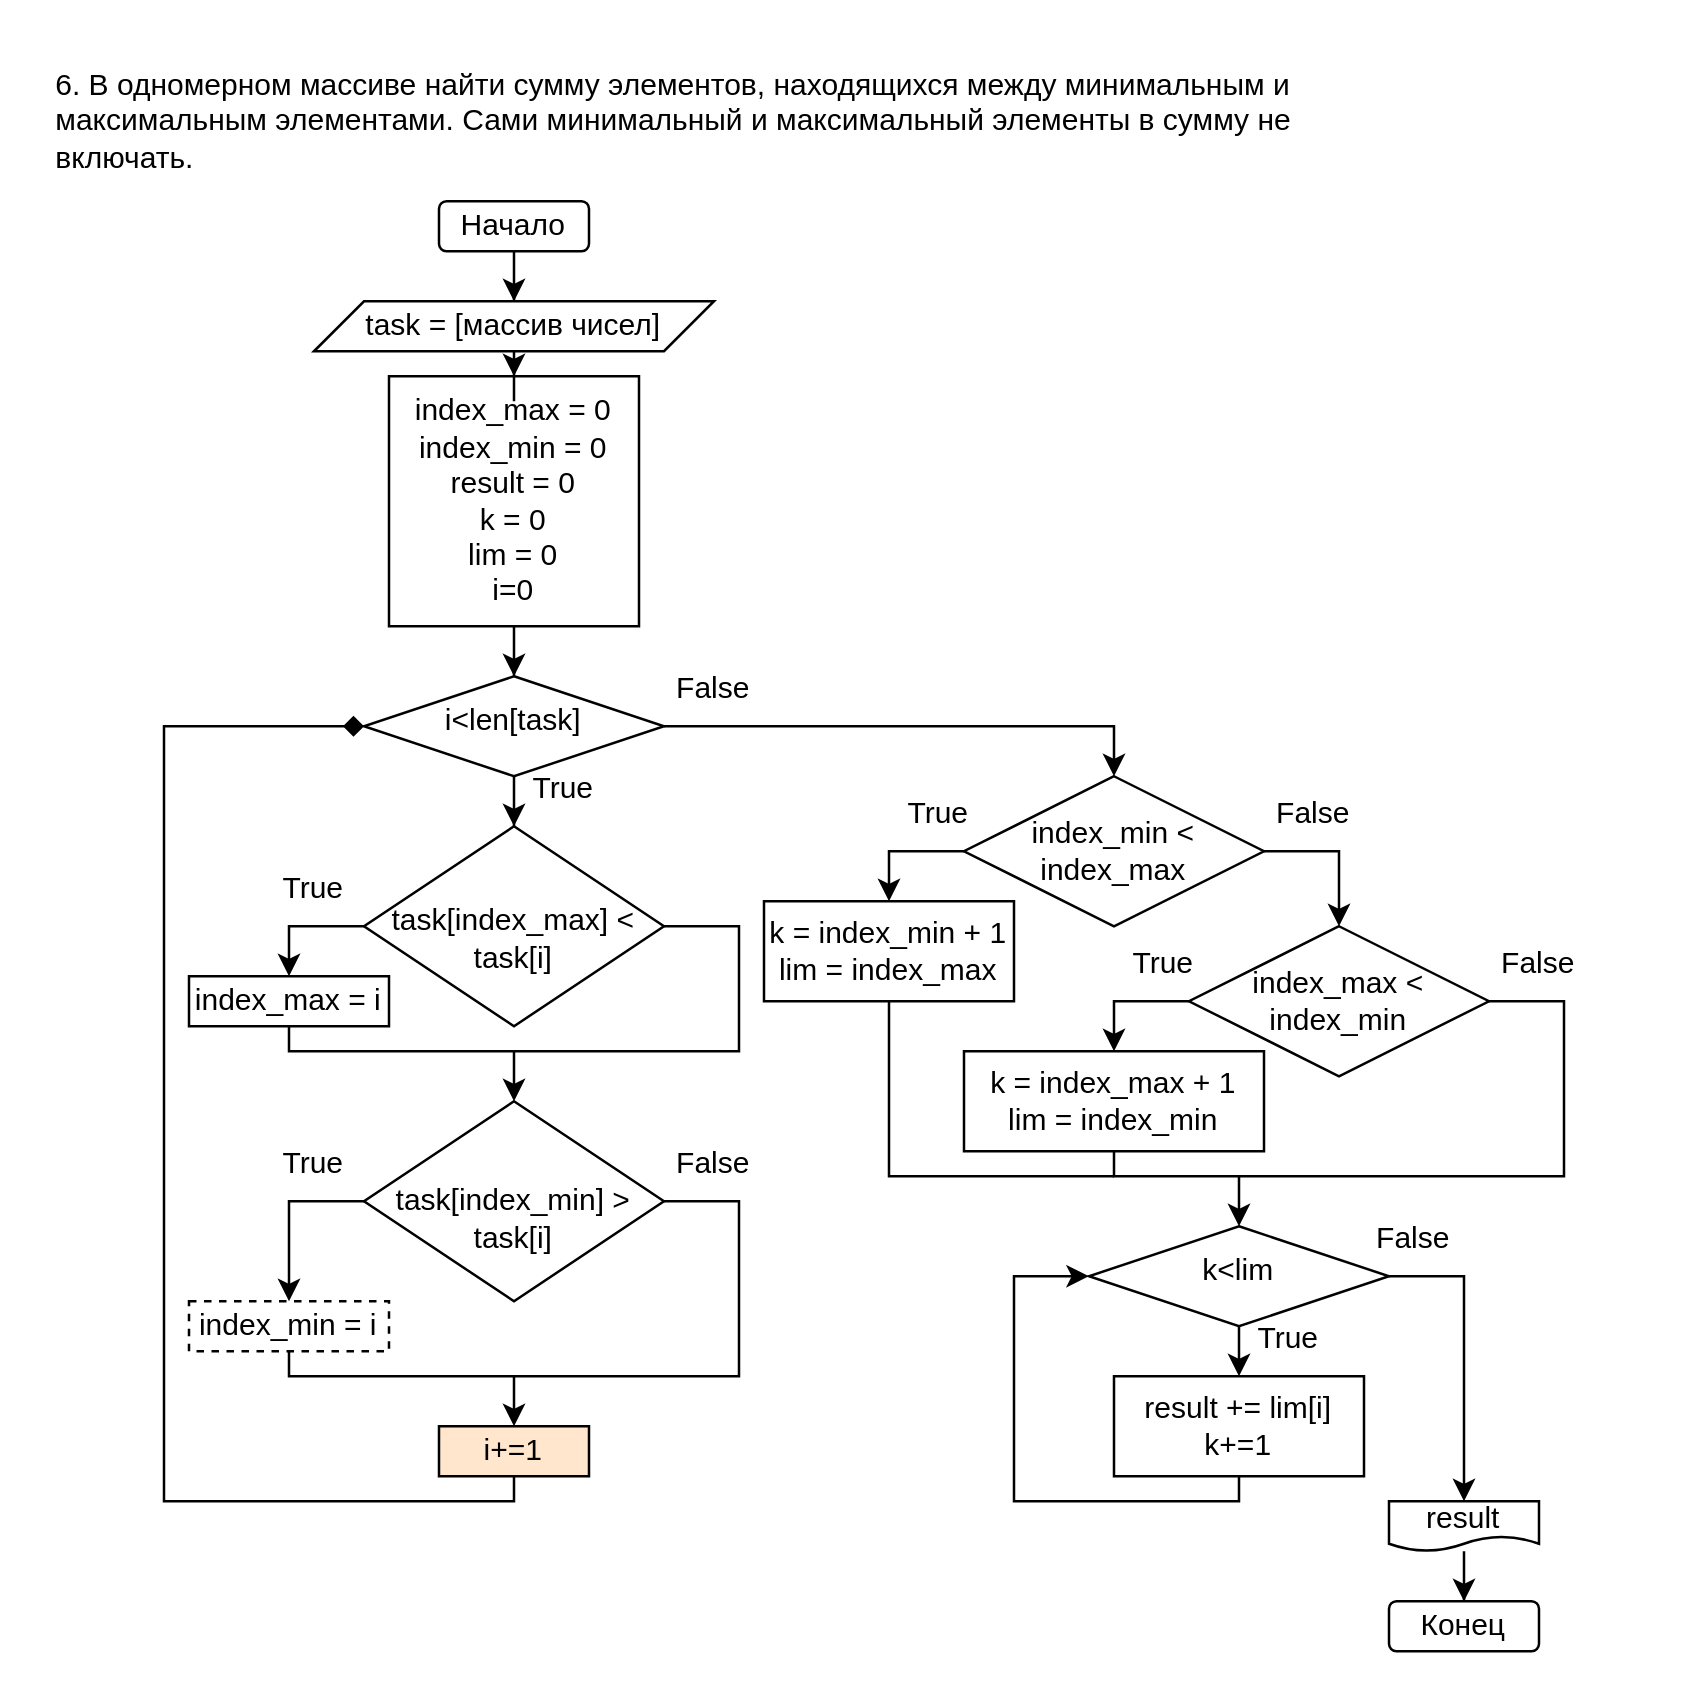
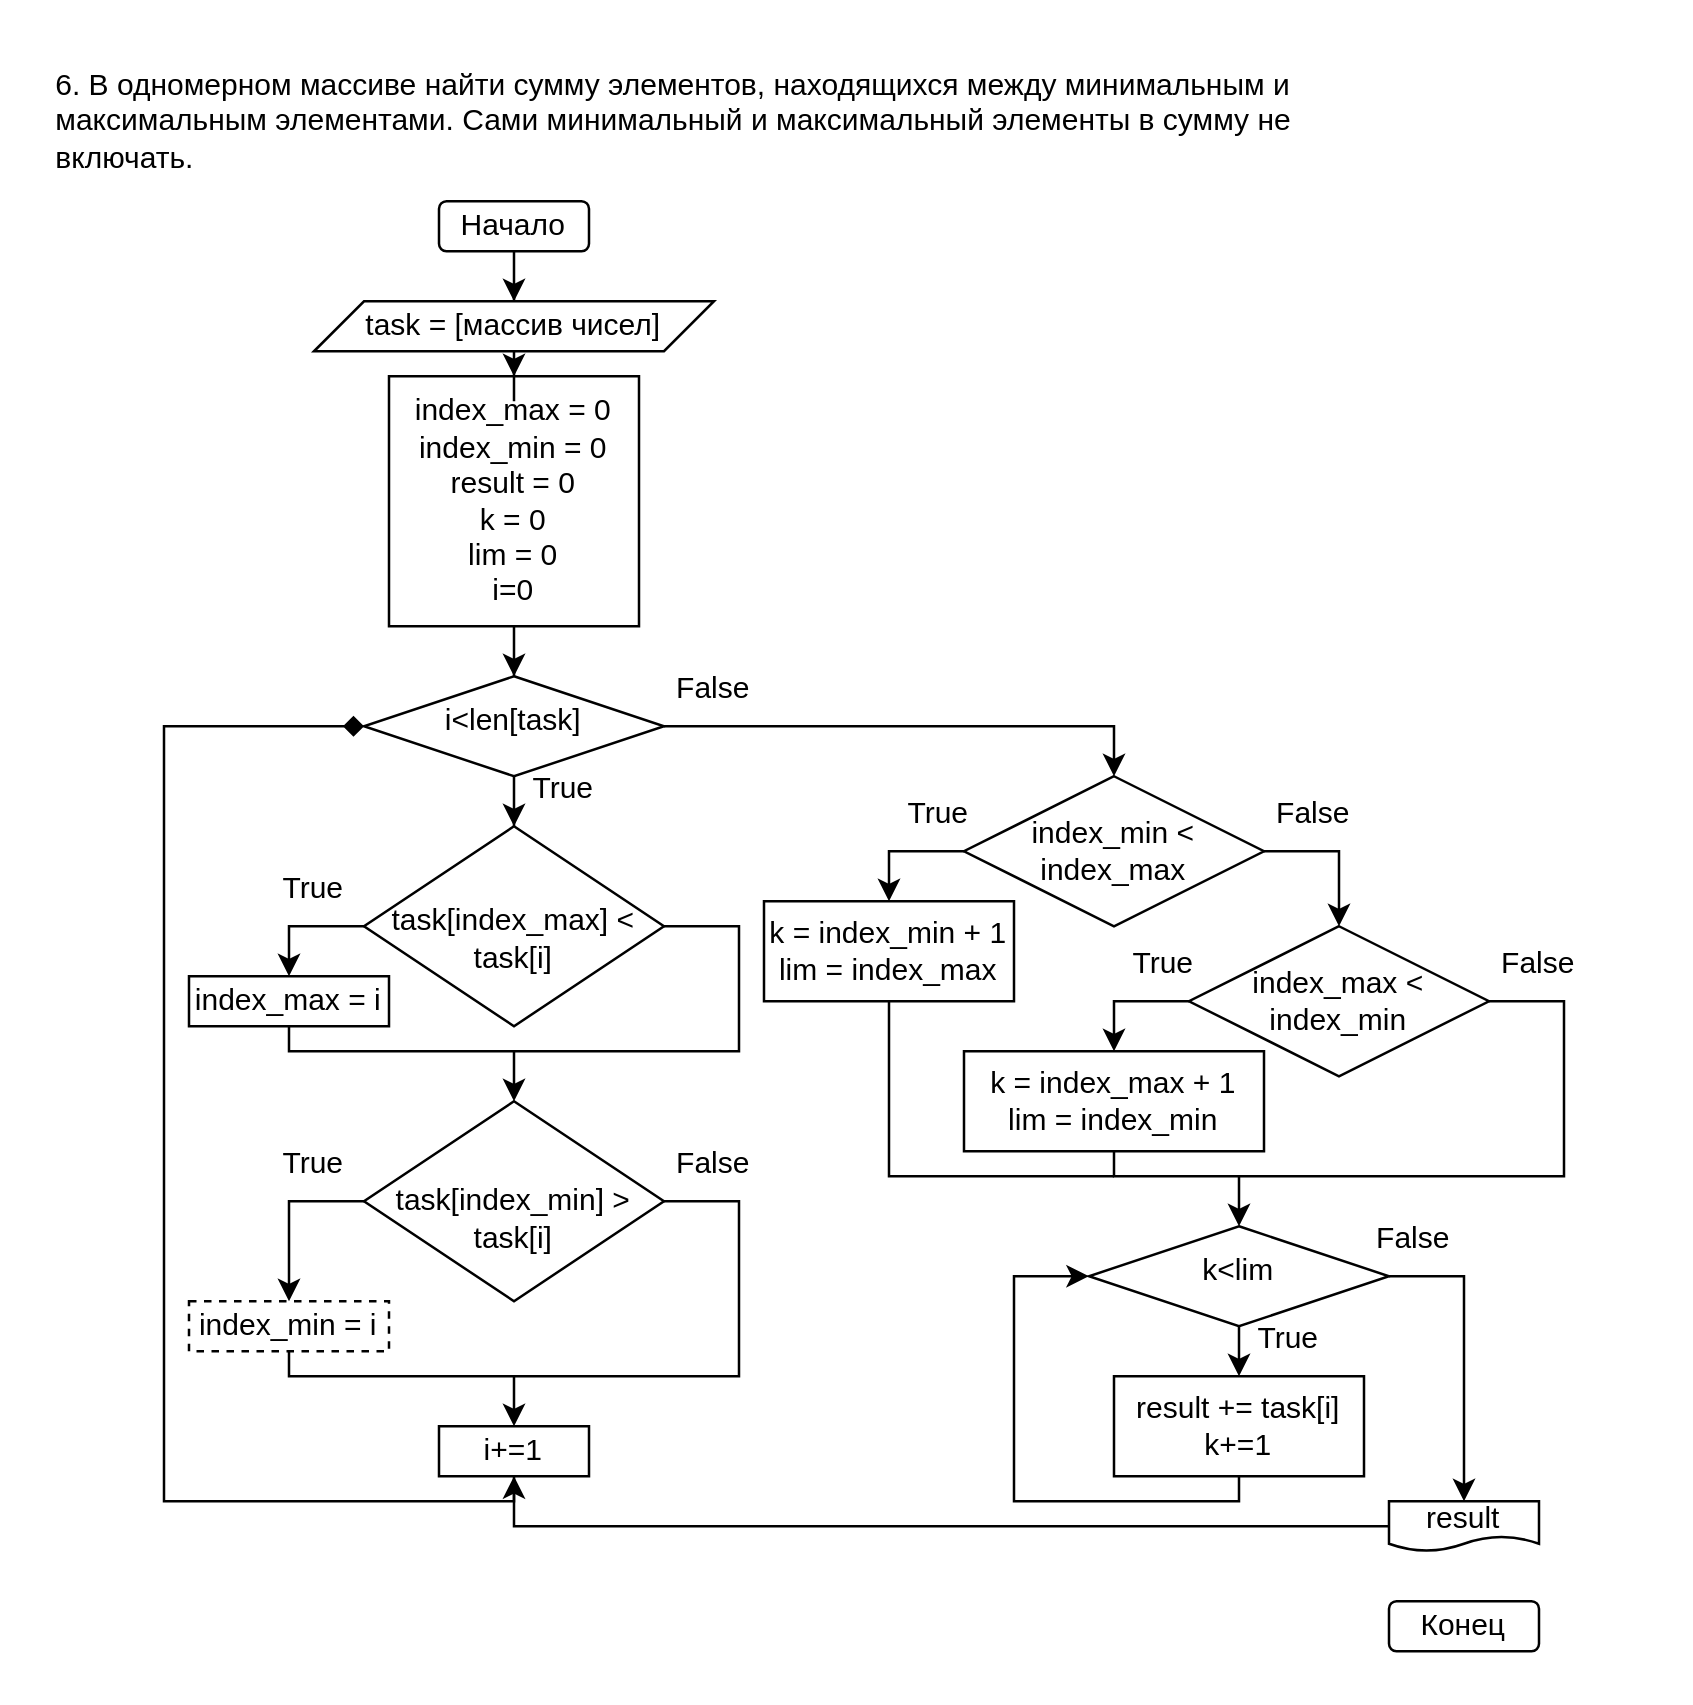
node "result += lim[i] k+=1": label "result += lim[i] k+=1" -> "result += task[i] k+=1"
node "i+=1": fillcolor #ffe6cc -> #ffffff
edge "result" -> "Конец": now "result" -> "i+=1"
